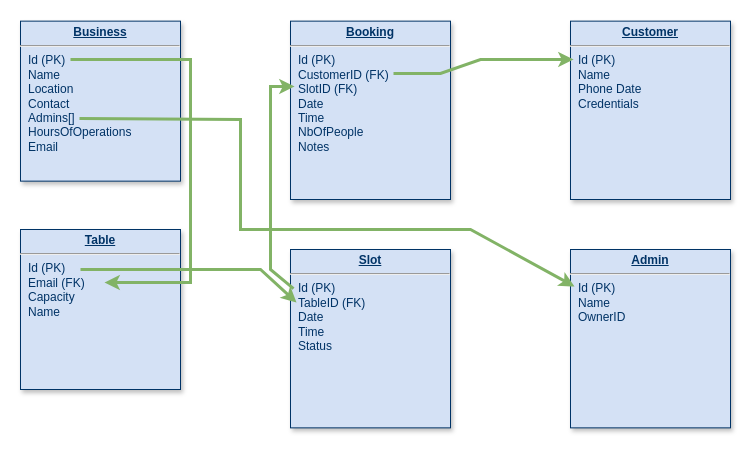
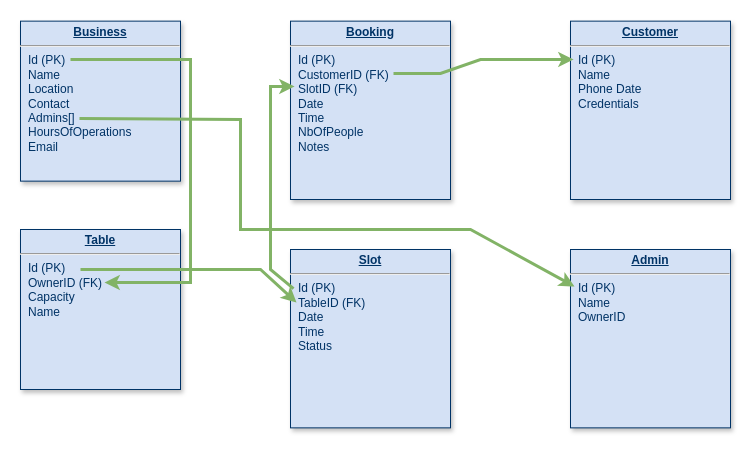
node "Table Id (PK) Email (FK) Capacity Name": label "Table Id (PK) Email (FK) Capacity Name" -> "Table Id (PK) OwnerID (FK) Capacity Name"
